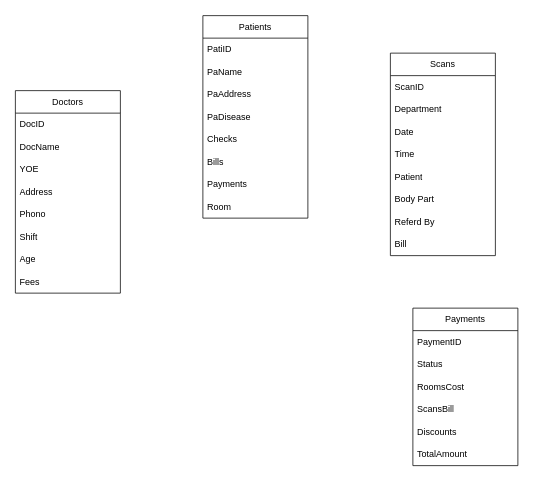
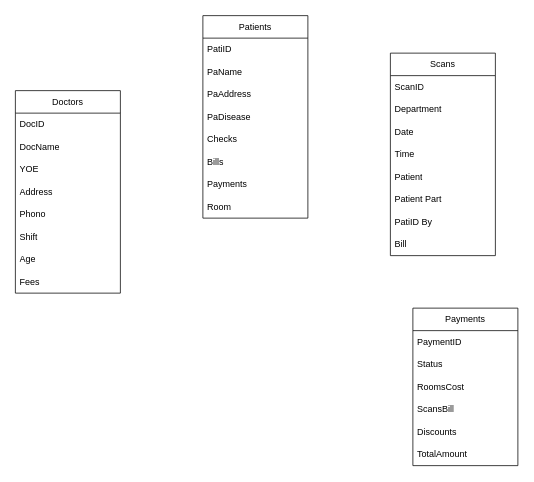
node "Body Part": label "Body Part" -> "Patient Part"
node "Referd By": label "Referd By" -> "PatiID By"
